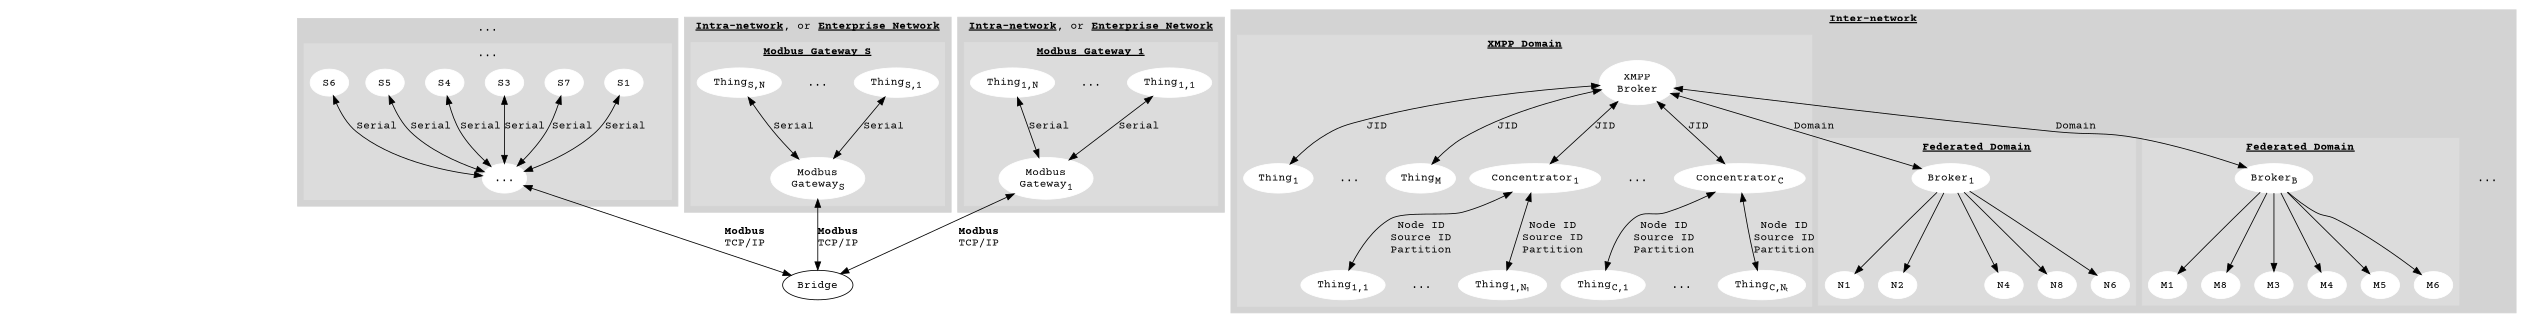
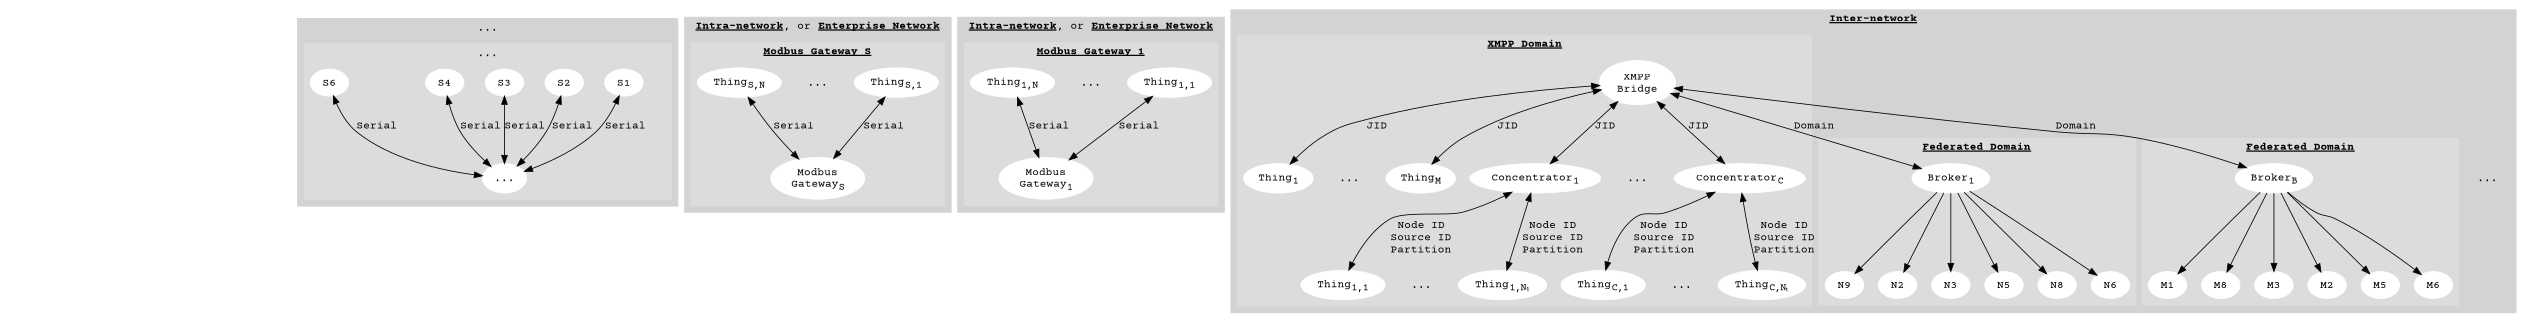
node "S5": removed
node "S7": label "S7" -> "S2"
node "XMPP Broker": label "XMPP Broker" -> "XMPP Bridge"
node "Bridge": removed
node "N1": label "N1" -> "N9"
node "N3": added
node "N4": label "N4" -> "N5"
node "M4": label "M4" -> "M2"
